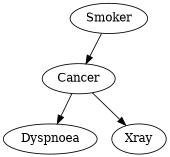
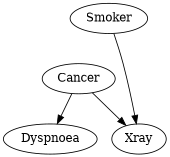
edge "Smoker" -> "Cancer": now "Smoker" -> "Xray"
